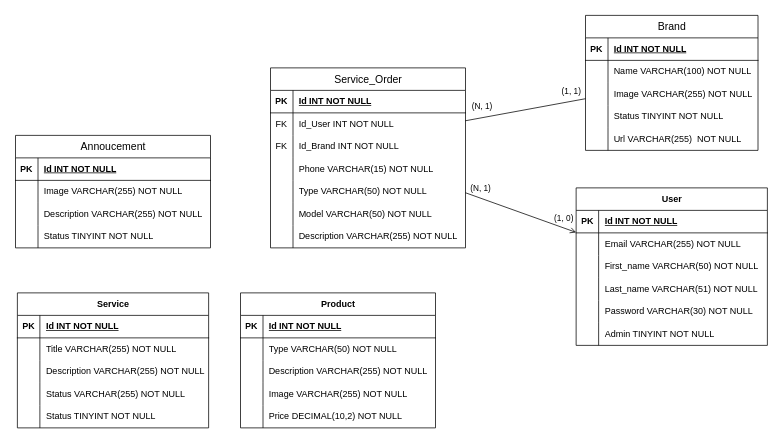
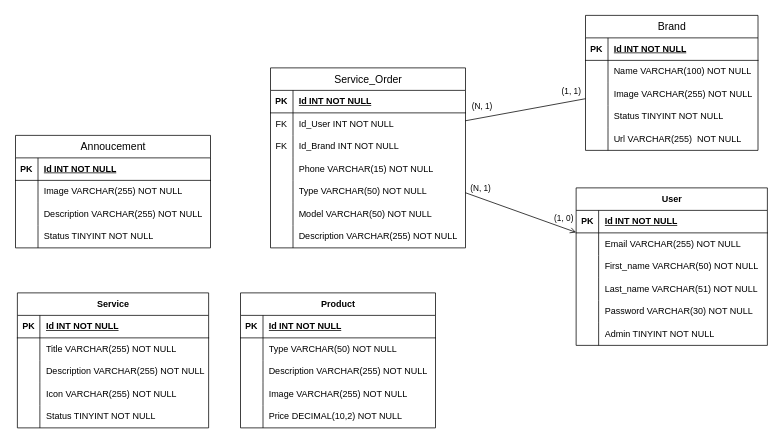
node "Status VARCHAR(255) NOT NULL": label "Status VARCHAR(255) NOT NULL" -> "Icon VARCHAR(255) NOT NULL"
